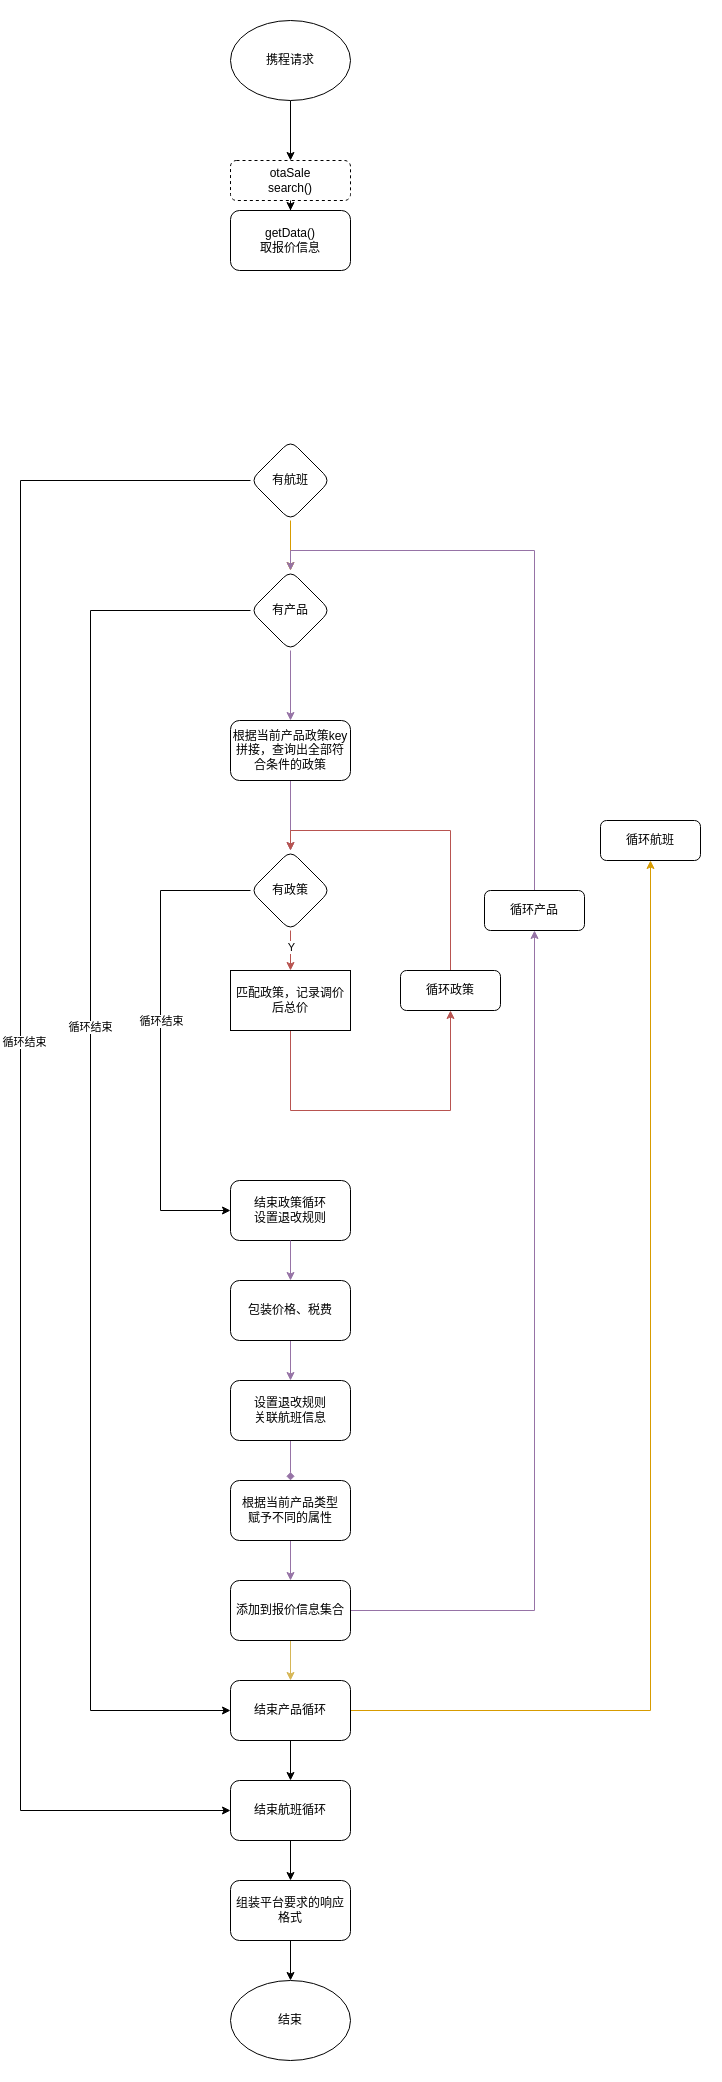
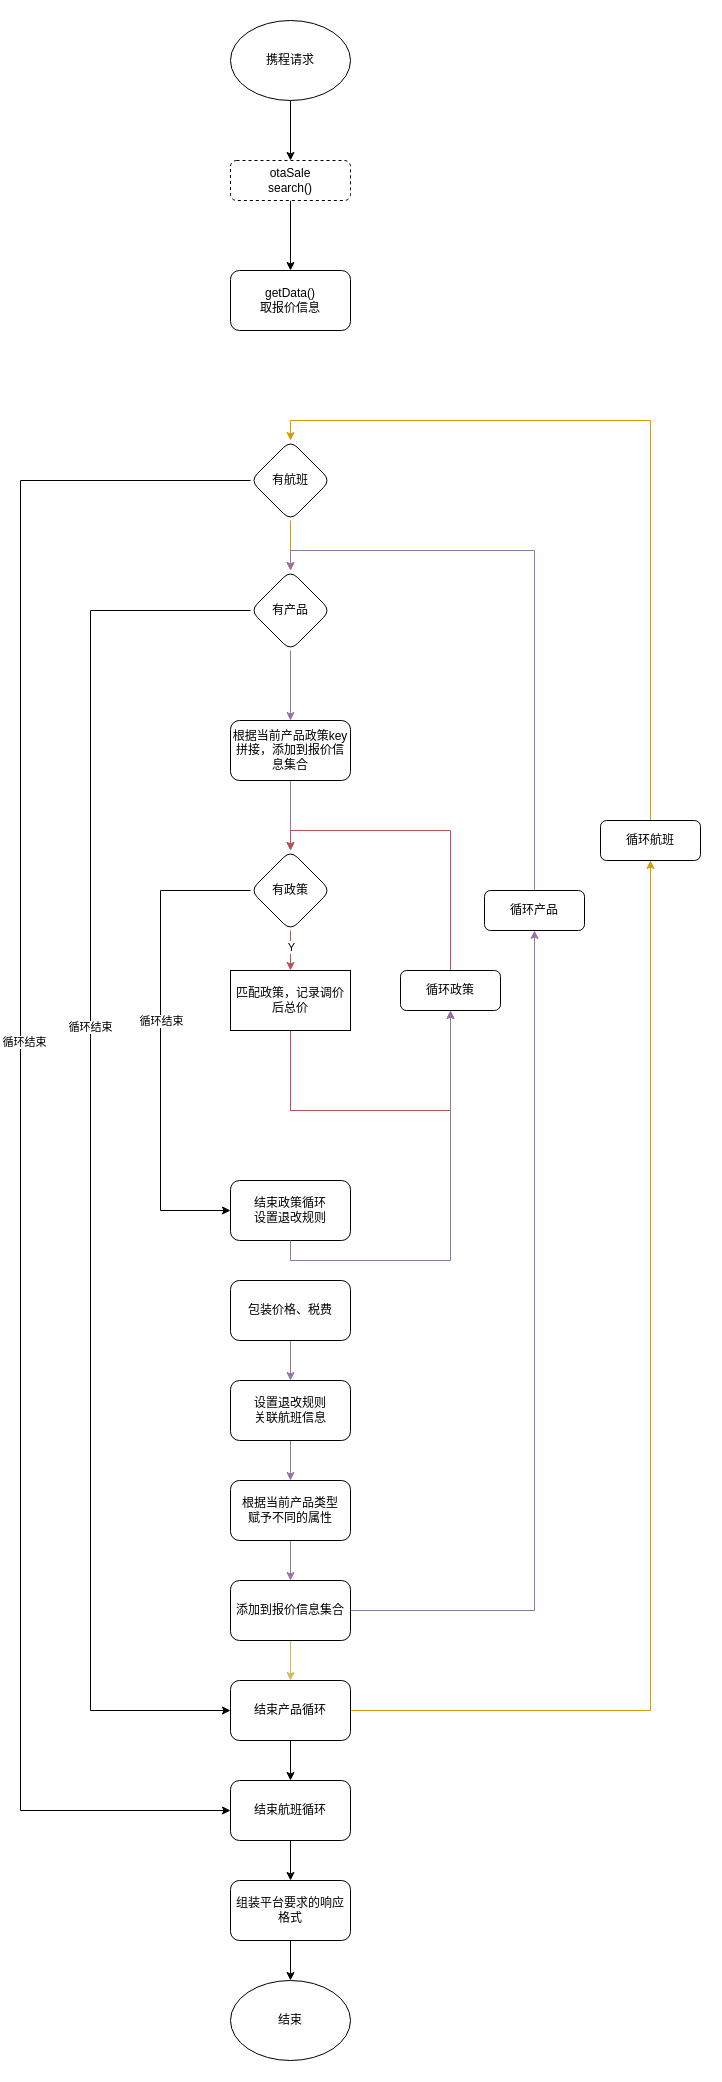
node "getData() 取报价信息": moved (291, 241) -> (291, 301)
edge "循环航班" -> "有航班": added
node "根据当前产品政策key拼接，查询出全部符合条件的政策": label "根据当前产品政策key拼接，查询出全部符合条件的政策" -> "根据当前产品政策key拼接，添加到报价信息集合"
edge "结束政策循环 设置退改规则" -> "包装价格、税费": now "结束政策循环 设置退改规则" -> "循环政策"
edge "设置退改规则 关联航班信息" -> "根据当前产品类型 赋予不同的属性": arrowhead diamond -> classic
